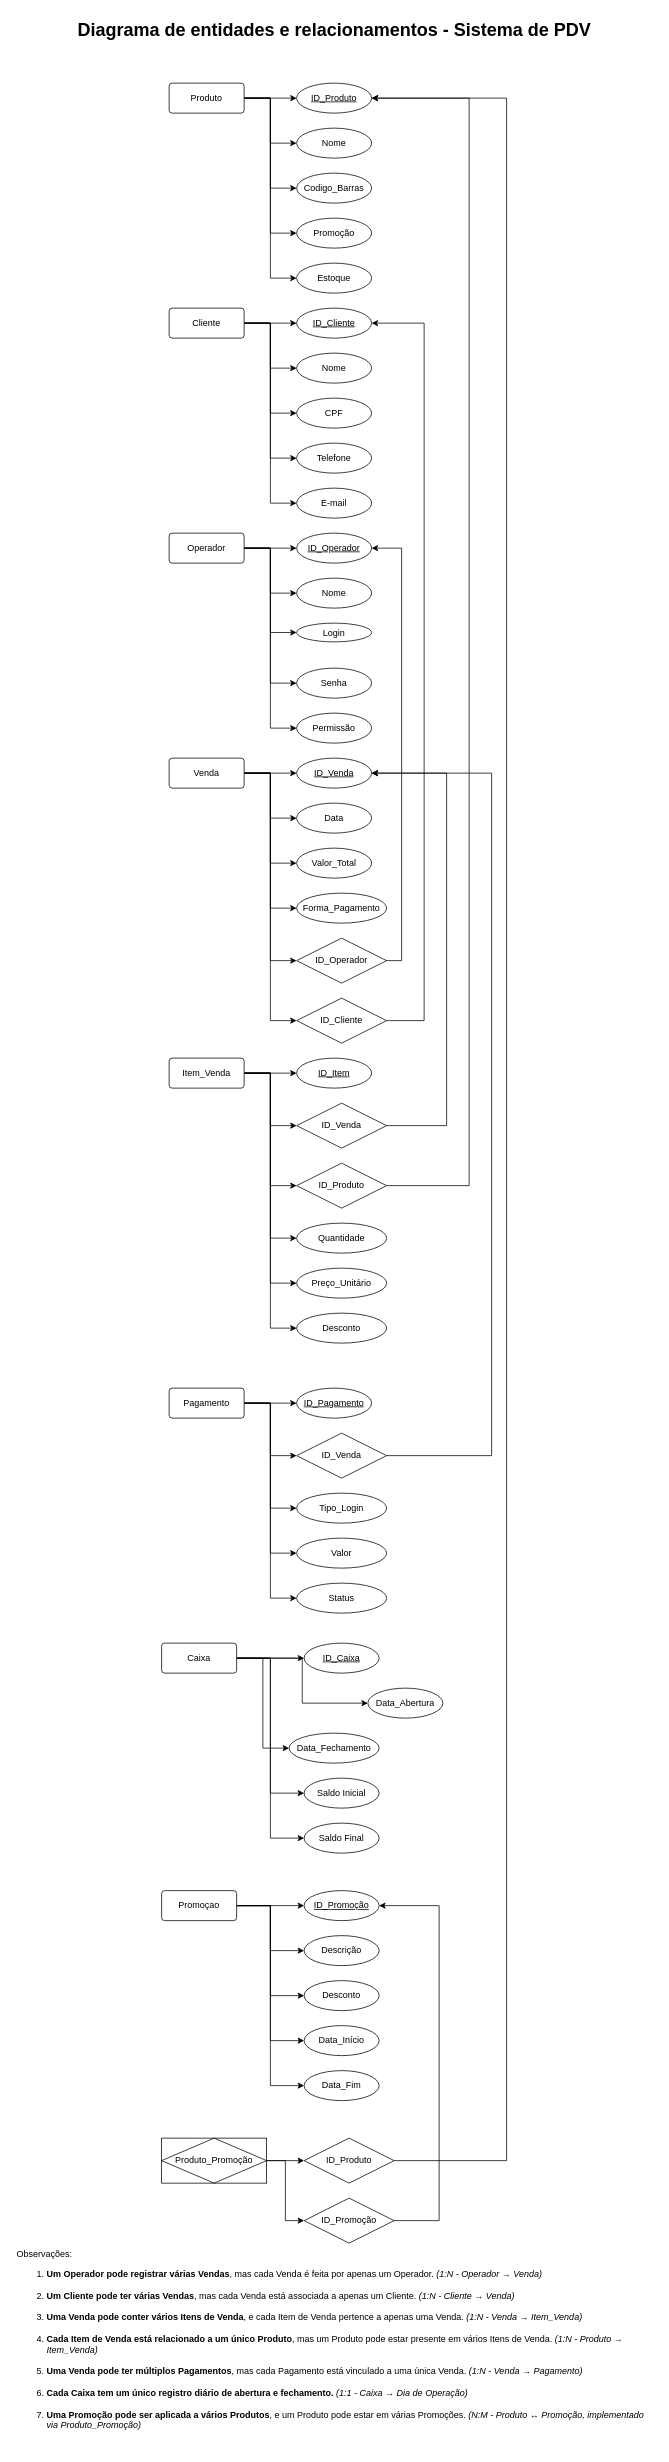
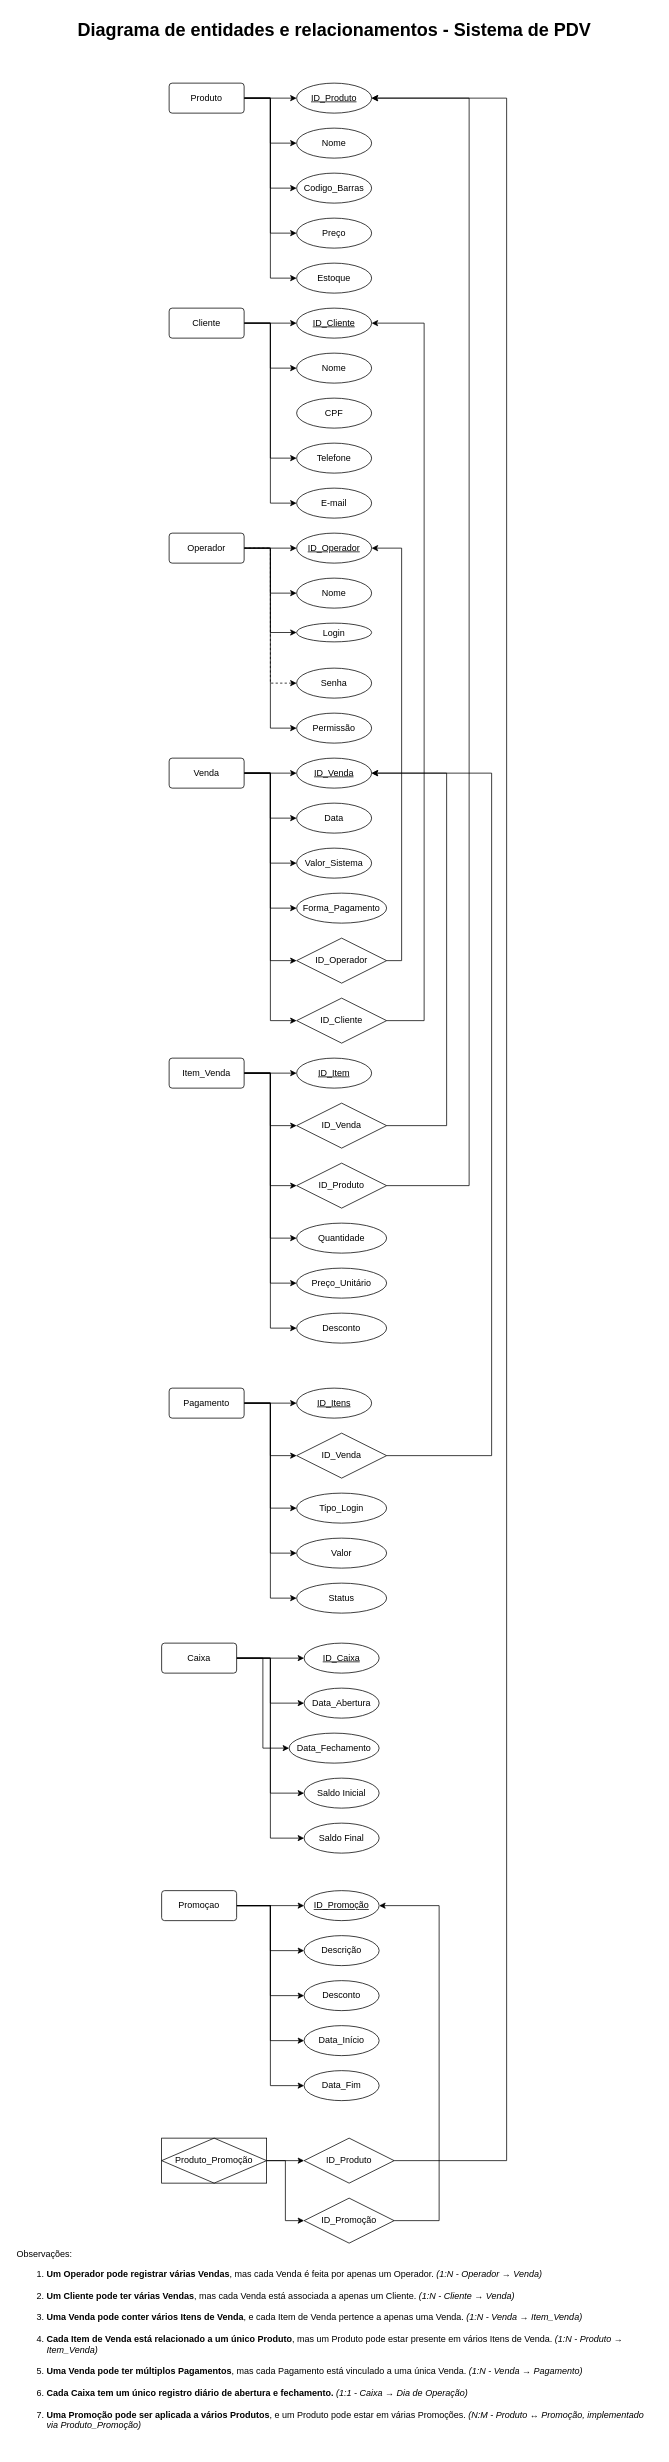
node "Promoção": label "Promoção" -> "Preço"
edge "Cliente" -> "CPF": removed
edge "Operador" -> "Senha": style solid -> dashed
node "Valor_Total": label "Valor_Total" -> "Valor_Sistema"
node "ID_Pagamento": label "ID_Pagamento" -> "ID_Itens"
node "Data_Abertura": moved (405, 1703) -> (342, 1703)
